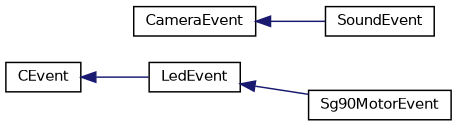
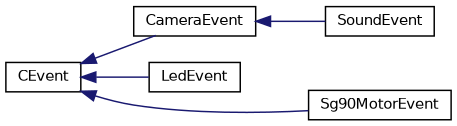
edge "CameraEvent" -> "CEvent": added
edge "Sg90MotorEvent" -> "LedEvent": now "Sg90MotorEvent" -> "CEvent"
